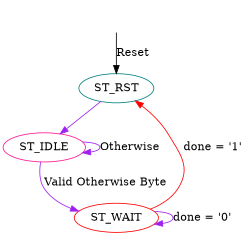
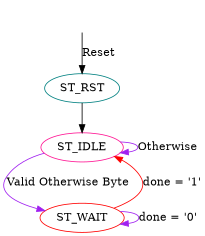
edge "ST_RST" -> "ST_IDLE": color purple -> black
edge "ST_WAIT" -> "ST_RST": now "ST_WAIT" -> "ST_IDLE"
